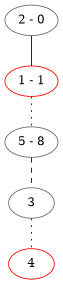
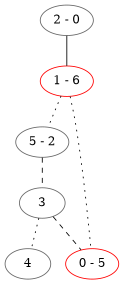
node "1 - 1": label "1 - 1" -> "1 - 6"
node "5 - 8": label "5 - 8" -> "5 - 2"
node "4": color red -> gray40
node "0 - 5": added
